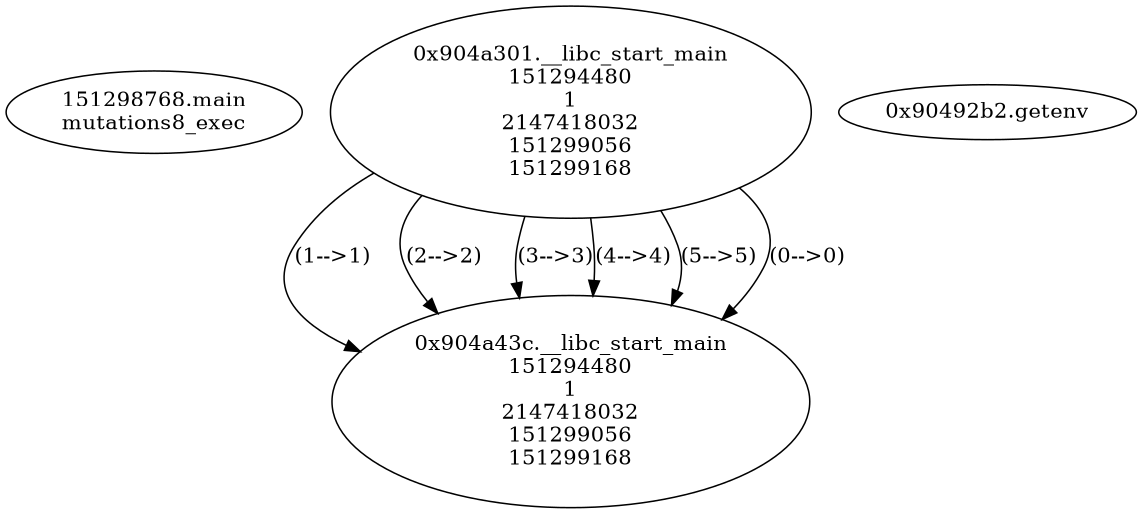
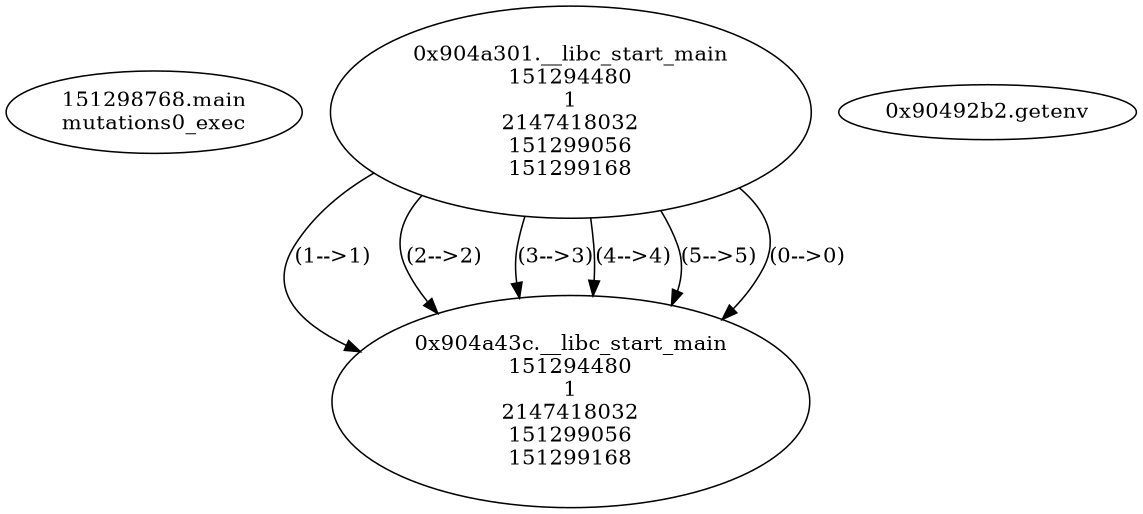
node "151298768.main mutations8_exec": label "151298768.main mutations8_exec" -> "151298768.main mutations0_exec"
